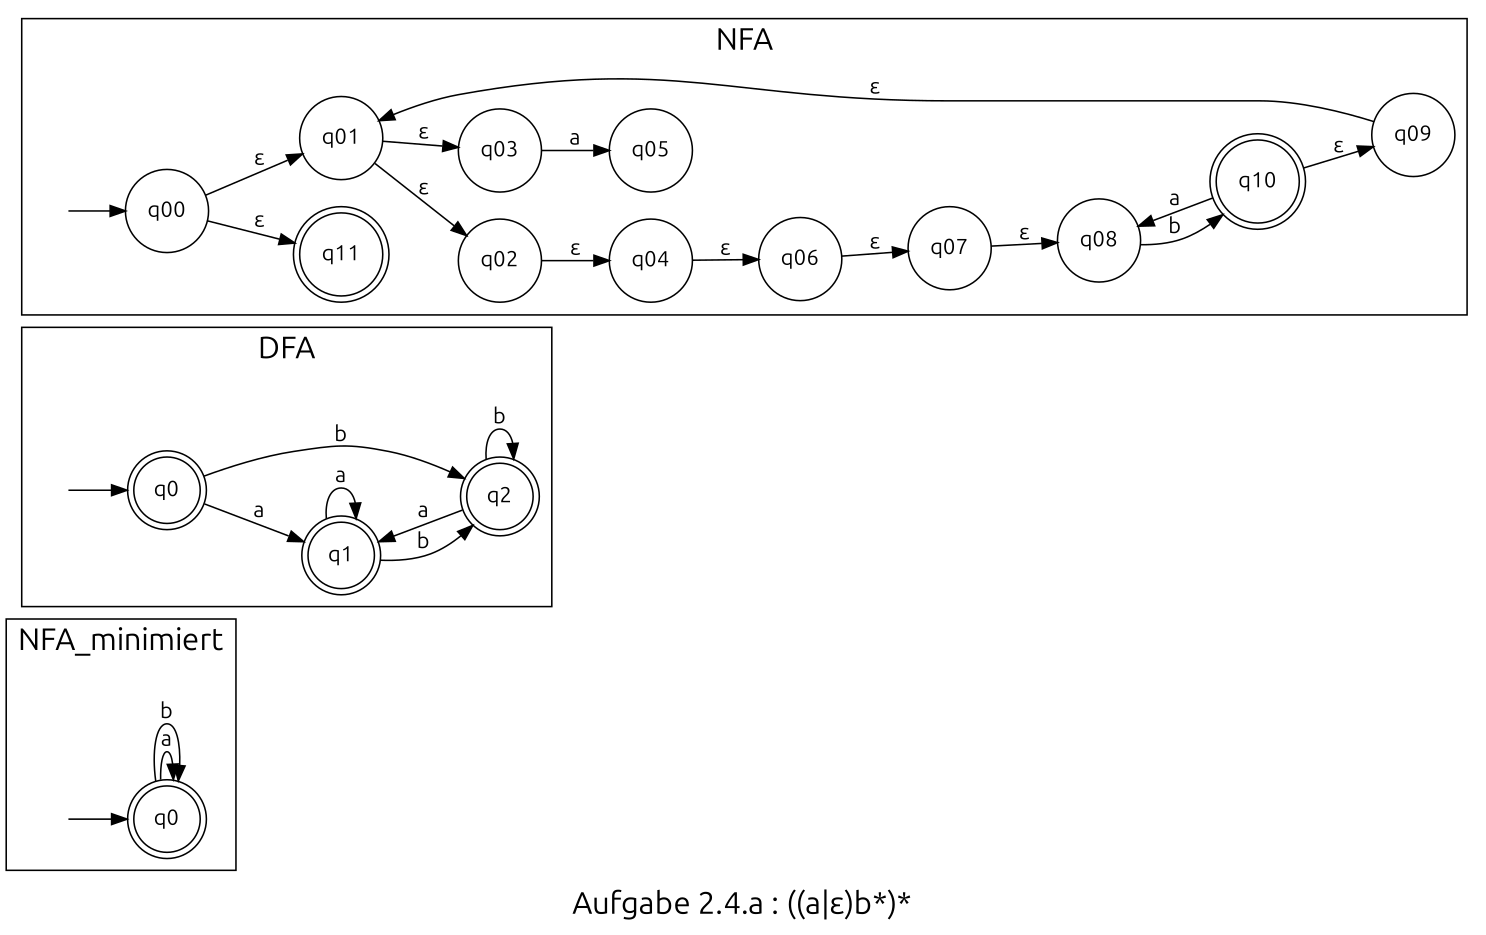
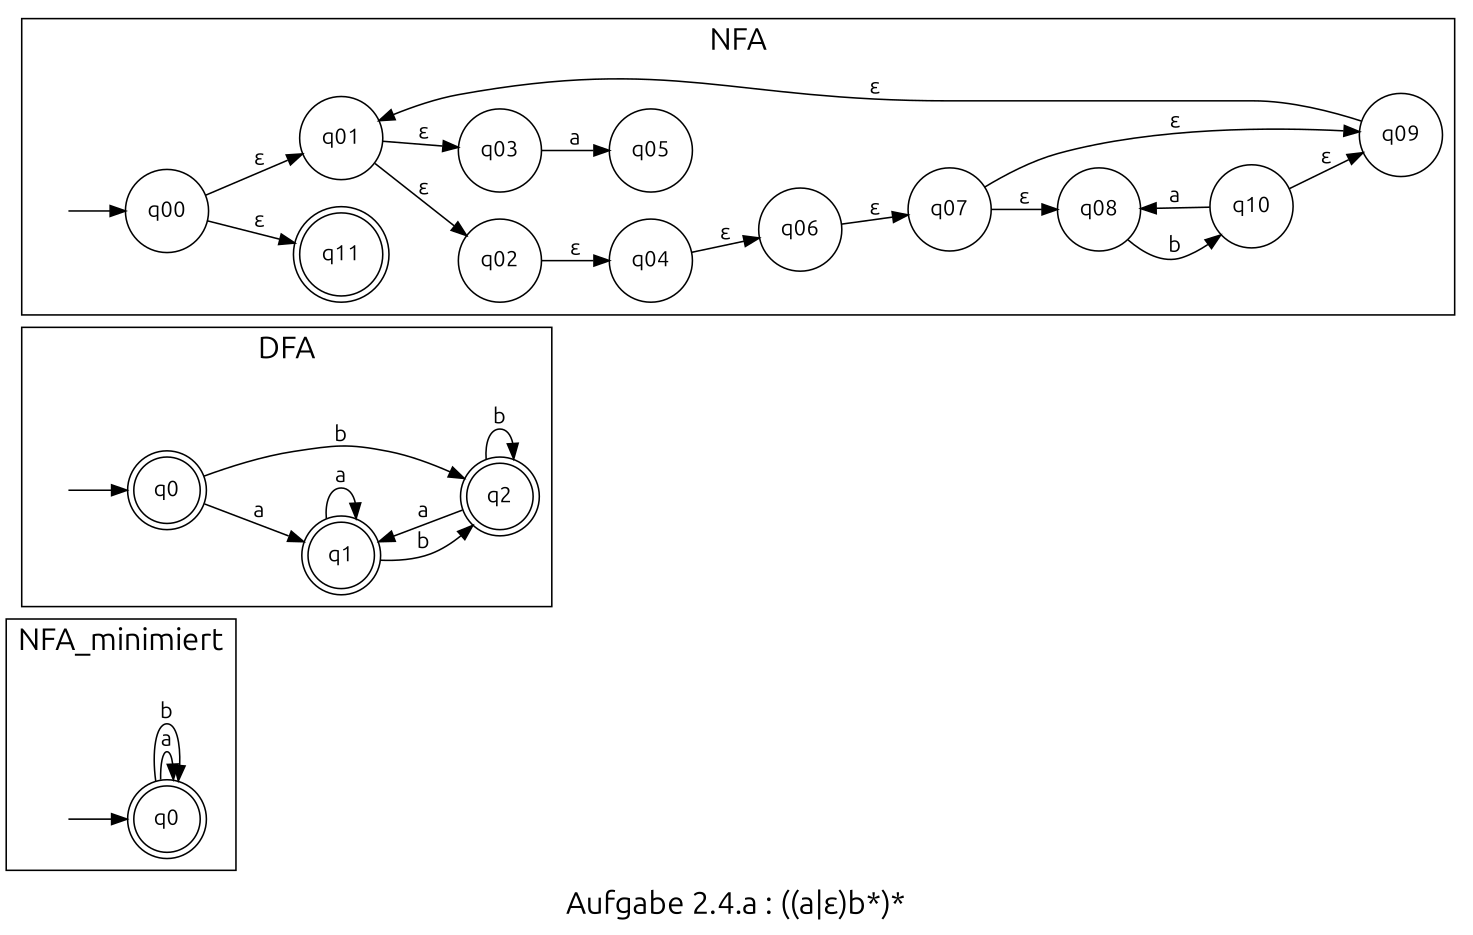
edge "q07" -> "q09": added, label "ε"
node "q10": shape doublecircle -> circle
